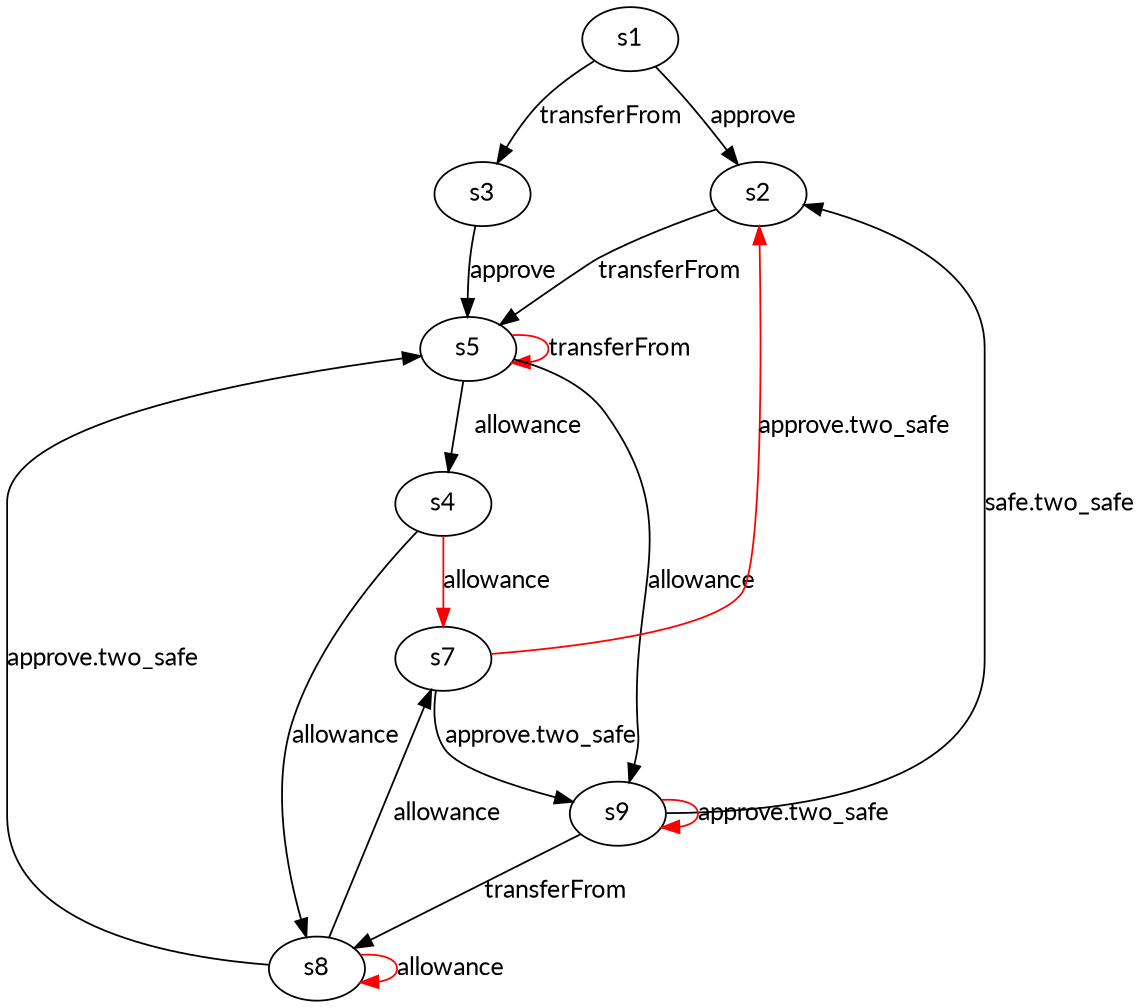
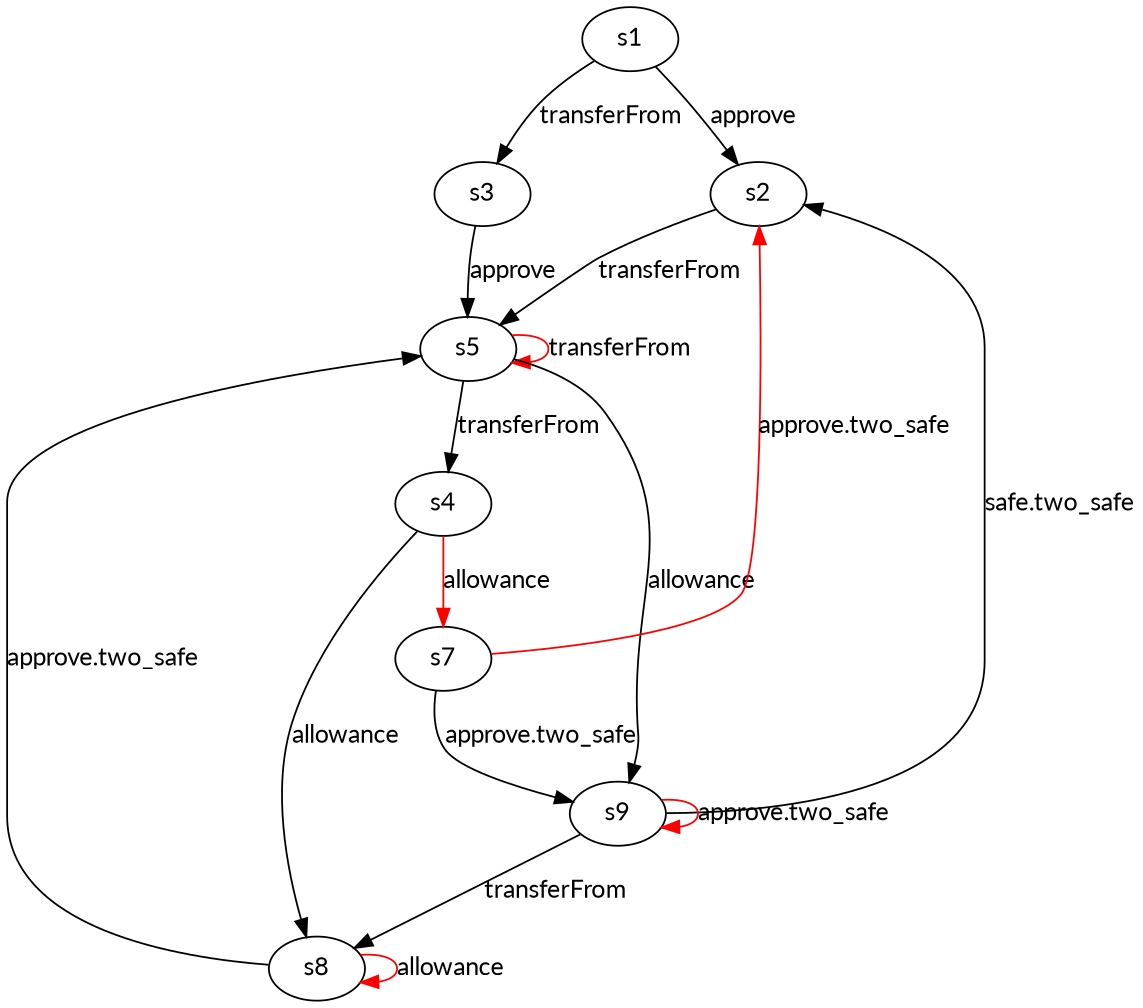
edge "s5" -> "s4": label "allowance" -> "transferFrom"
edge "s8" -> "s7": removed, label "allowance"
